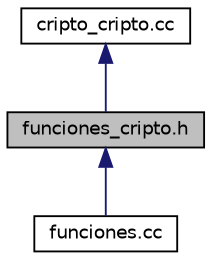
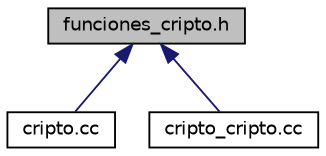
edge "funciones_cripto.h" -> "cripto_cripto.cc": reversed
node "funciones.cc": label "funciones.cc" -> "cripto.cc"
